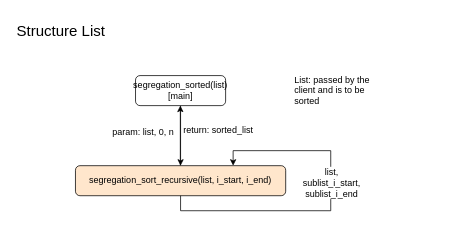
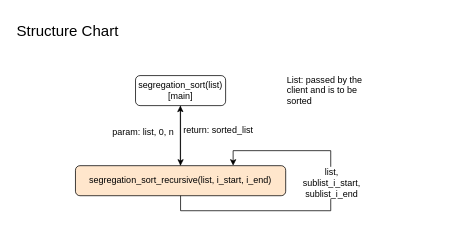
node "Structure List": label "Structure List" -> "Structure Chart"
node "segregation_sorted(list) [main]": label "segregation_sorted(list) [main]" -> "segregation_sort(list) [main]"
node "List: passed by the client and is to be sorted": moved (334, 90) -> (327, 90)
